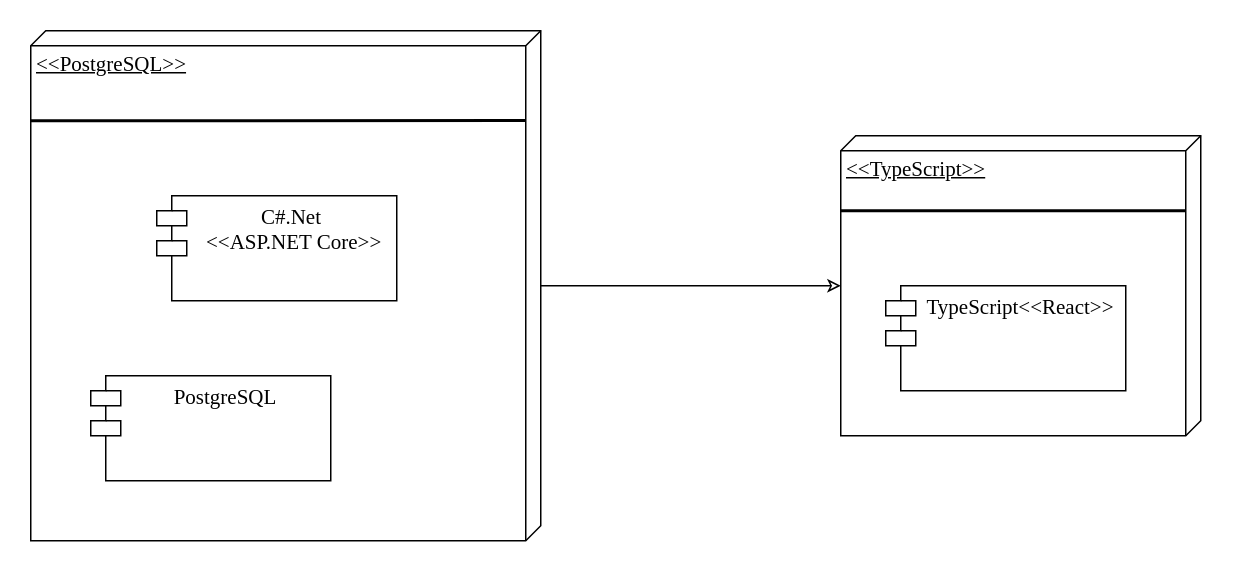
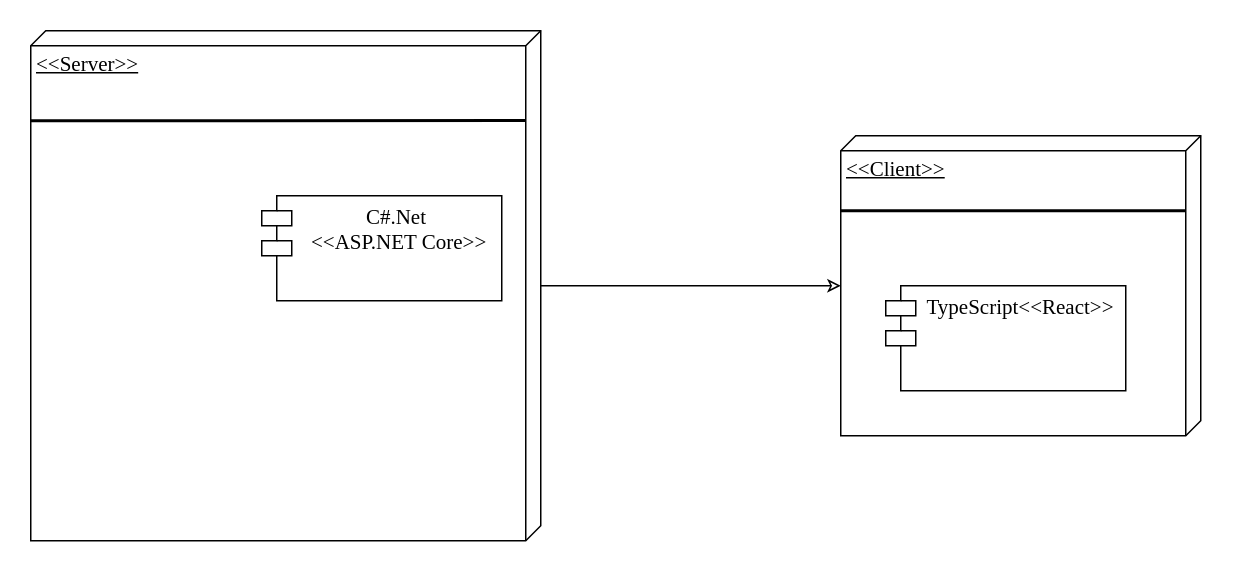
node "<<PostgreSQL>>": label "<<PostgreSQL>>" -> "<<Server>>"
node "<<TypeScript>>": label "<<TypeScript>>" -> "<<Client>>"
node "C#.Net <<ASP.NET Core>>": moved (277, 248) -> (382, 248)
node "PostgreSQL": removed
